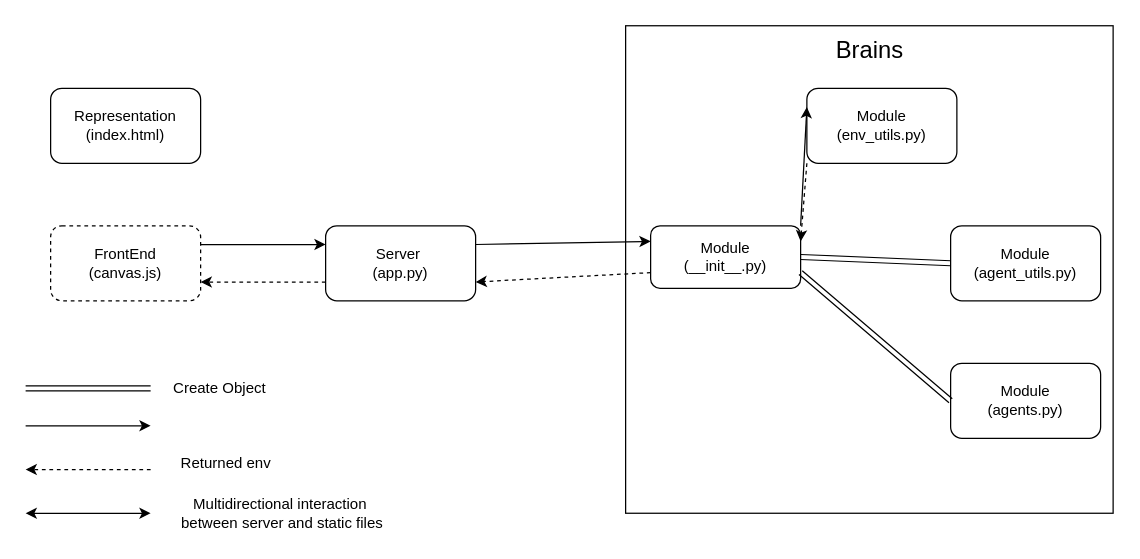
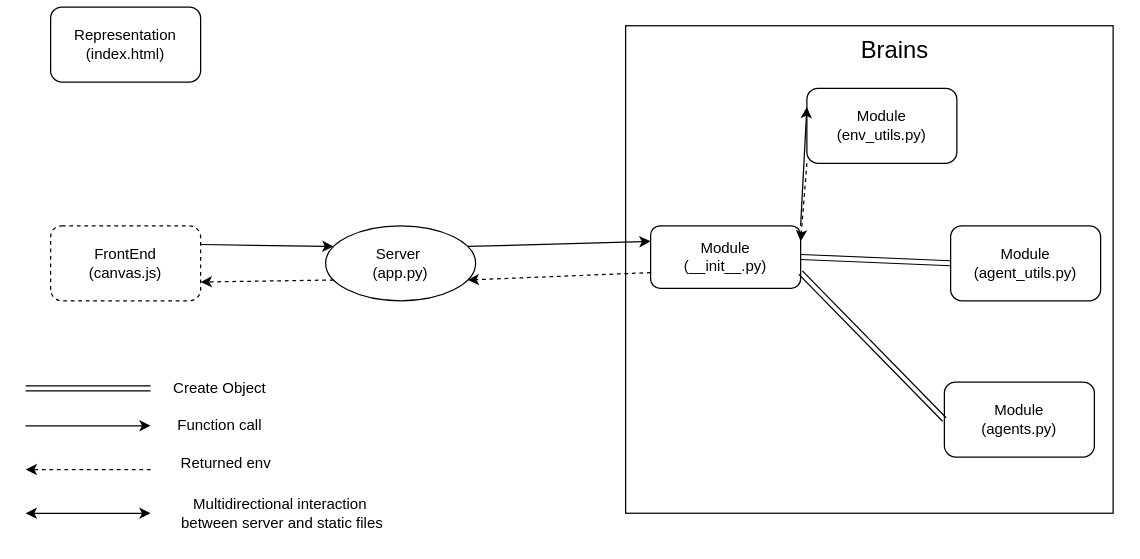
node "Brains": moved (869, 51) -> (894, 51)
node "Representation (index.html)": moved (126, 126) -> (126, 44)
node "Server (app.py)": shape rounded rectangle -> ellipse
node "Module (agents.py)": moved (1026, 401) -> (1019, 419)
node "Function call": added
